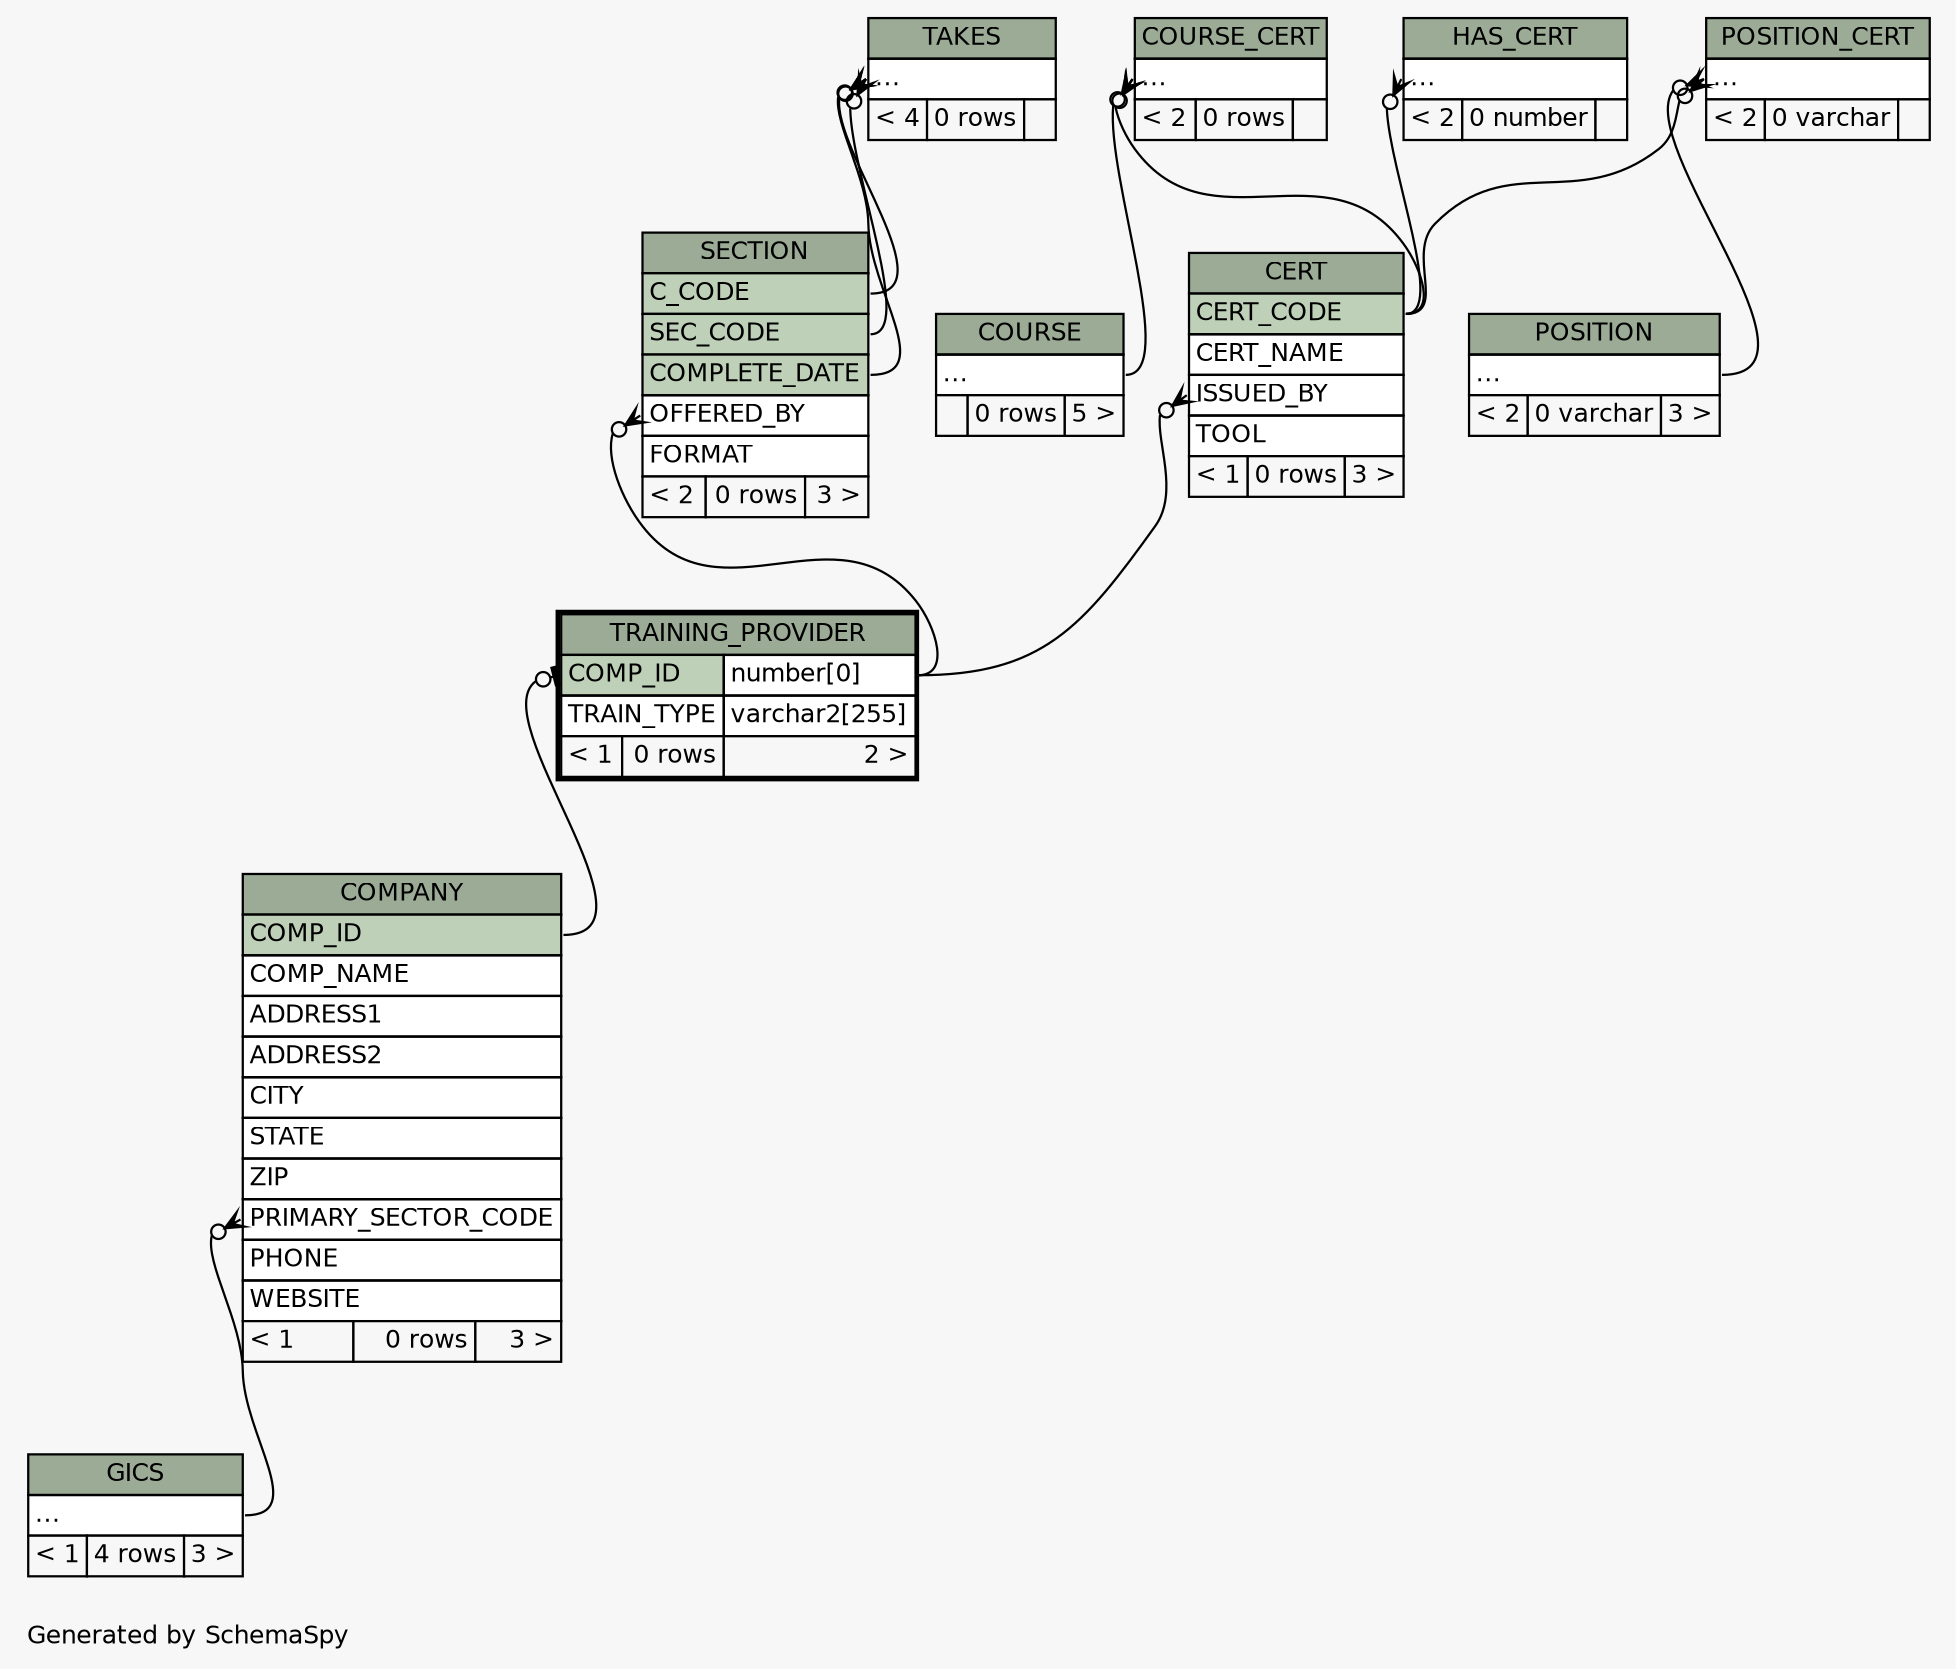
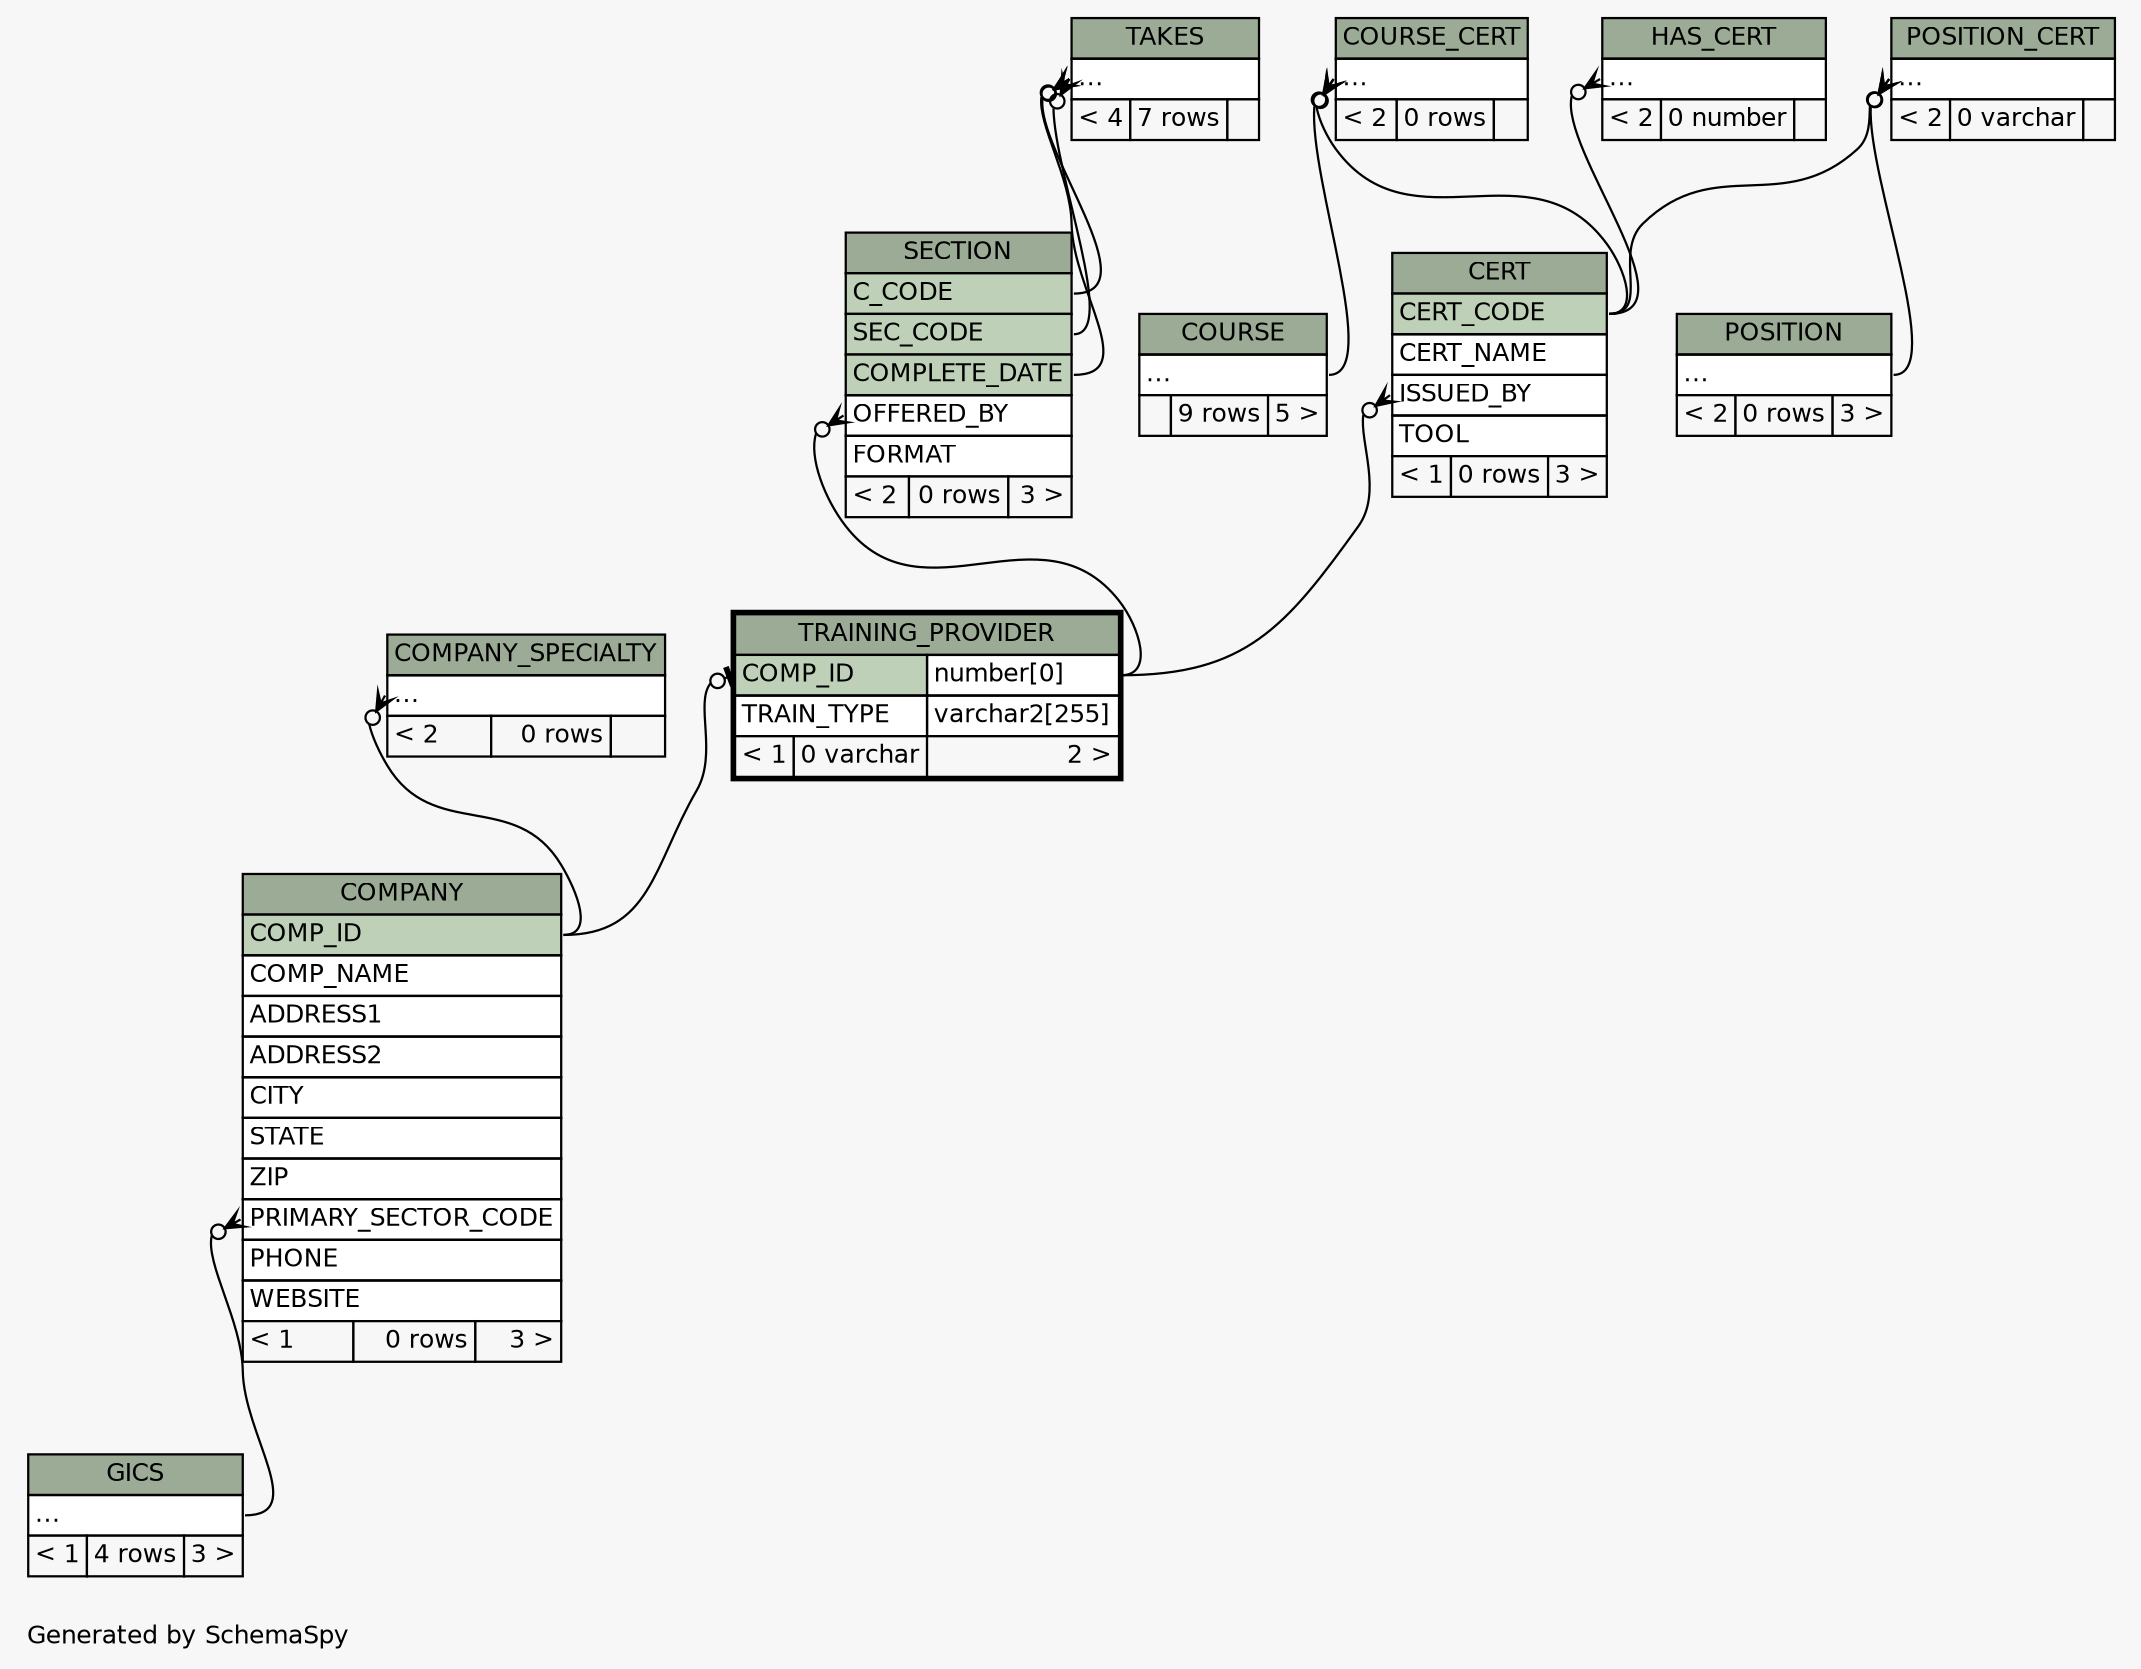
node "TAKES": text "0 rows" -> "7 rows"
node "COURSE": text "0 rows" -> "9 rows"
node "POSITION": text "0 varchar" -> "0 rows"
node "COMPANY_SPECIALTY": added
node "TRAINING_PROVIDER": text "0 rows" -> "0 varchar"
